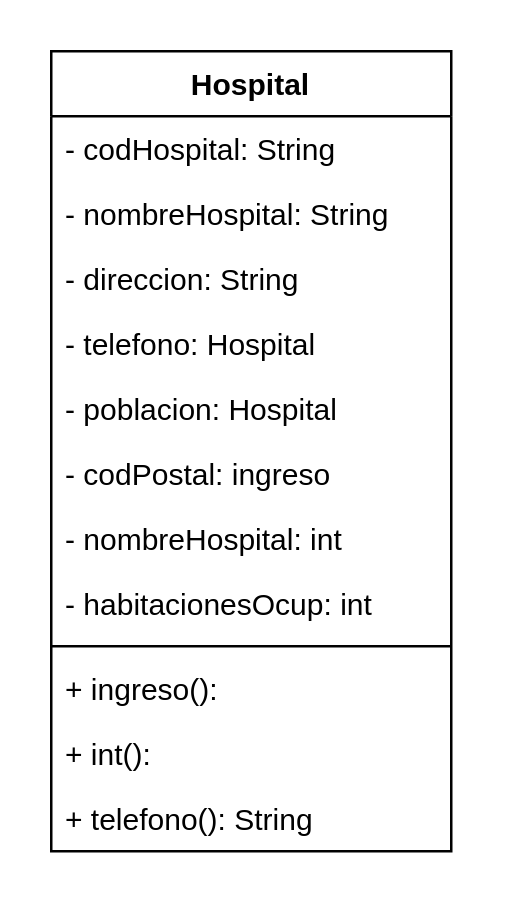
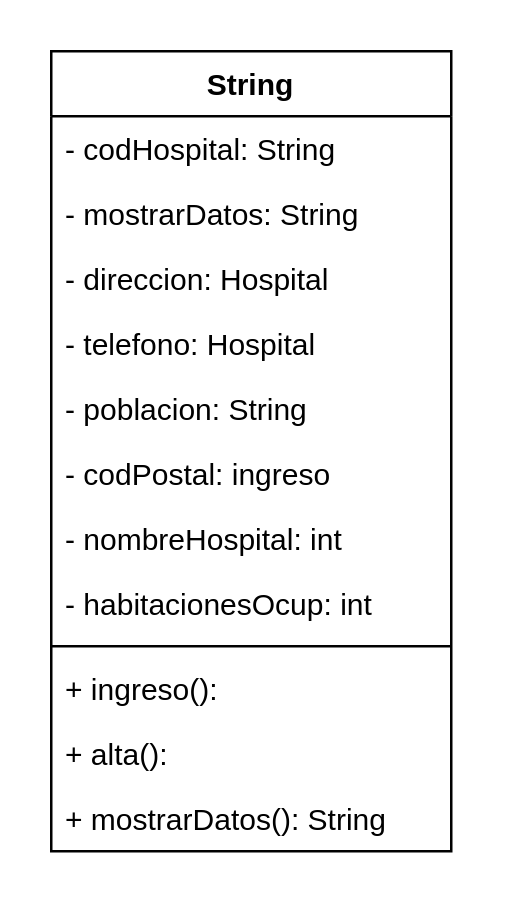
node "Hospital": label "Hospital" -> "String"
node "- nombreHospital: String": label "- nombreHospital: String" -> "- mostrarDatos: String"
node "- direccion: String": label "- direccion: String" -> "- direccion: Hospital"
node "- poblacion: Hospital": label "- poblacion: Hospital" -> "- poblacion: String"
node "+ int():": label "+ int():" -> "+ alta():"
node "+ telefono(): String": label "+ telefono(): String" -> "+ mostrarDatos(): String"
